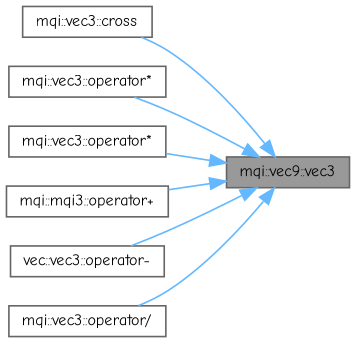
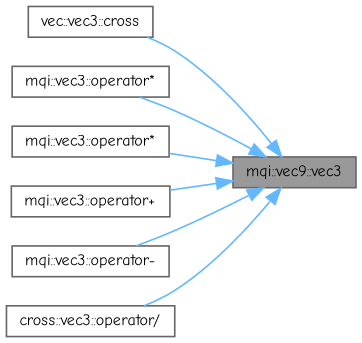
node "mqi::vec3::cross": label "mqi::vec3::cross" -> "vec::vec3::cross"
node "mqi::mqi3::operator+": label "mqi::mqi3::operator+" -> "mqi::vec3::operator+"
node "vec::vec3::operator-": label "vec::vec3::operator-" -> "mqi::vec3::operator-"
node "mqi::vec3::operator/": label "mqi::vec3::operator/" -> "cross::vec3::operator/"
